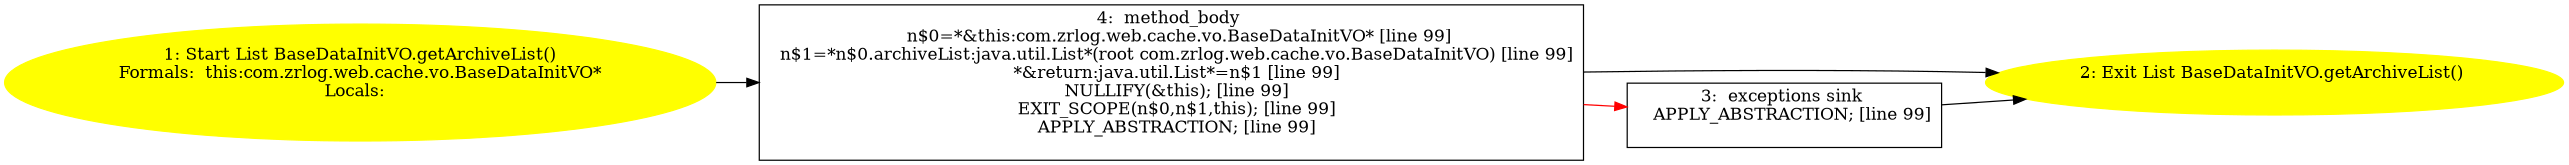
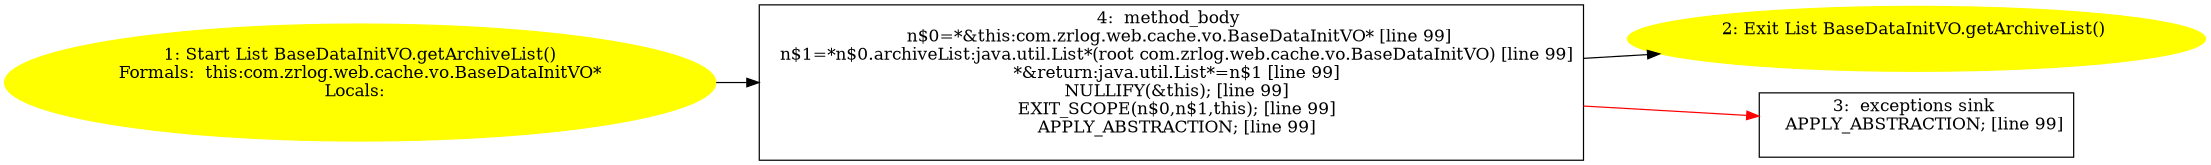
edge "3:  exceptions sink APPLY_ABSTRACTION; [line 99]" -> "2: Exit List BaseDataInitVO.getArchiveList()": removed
